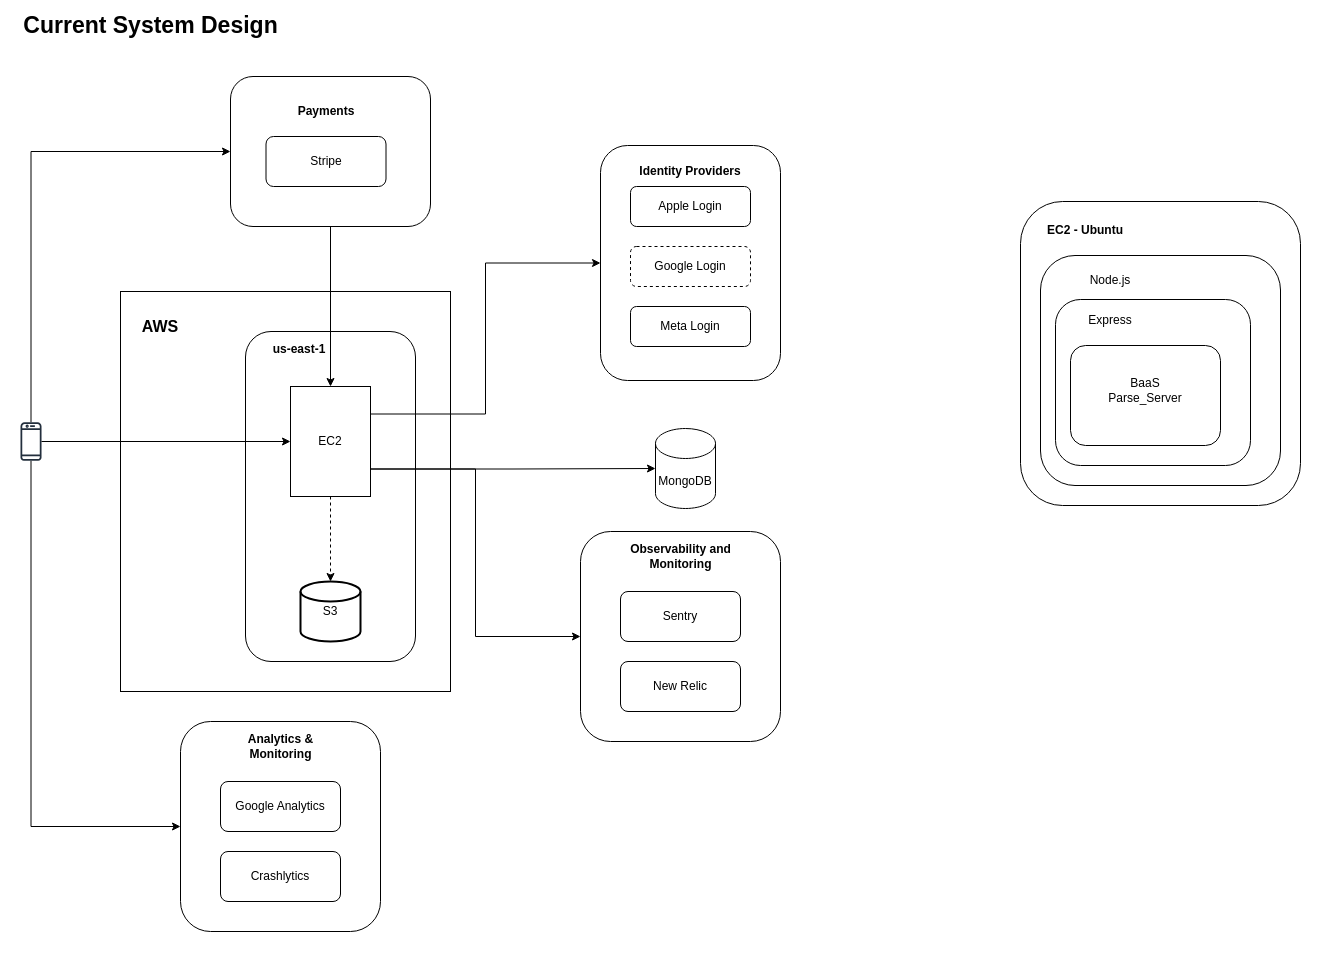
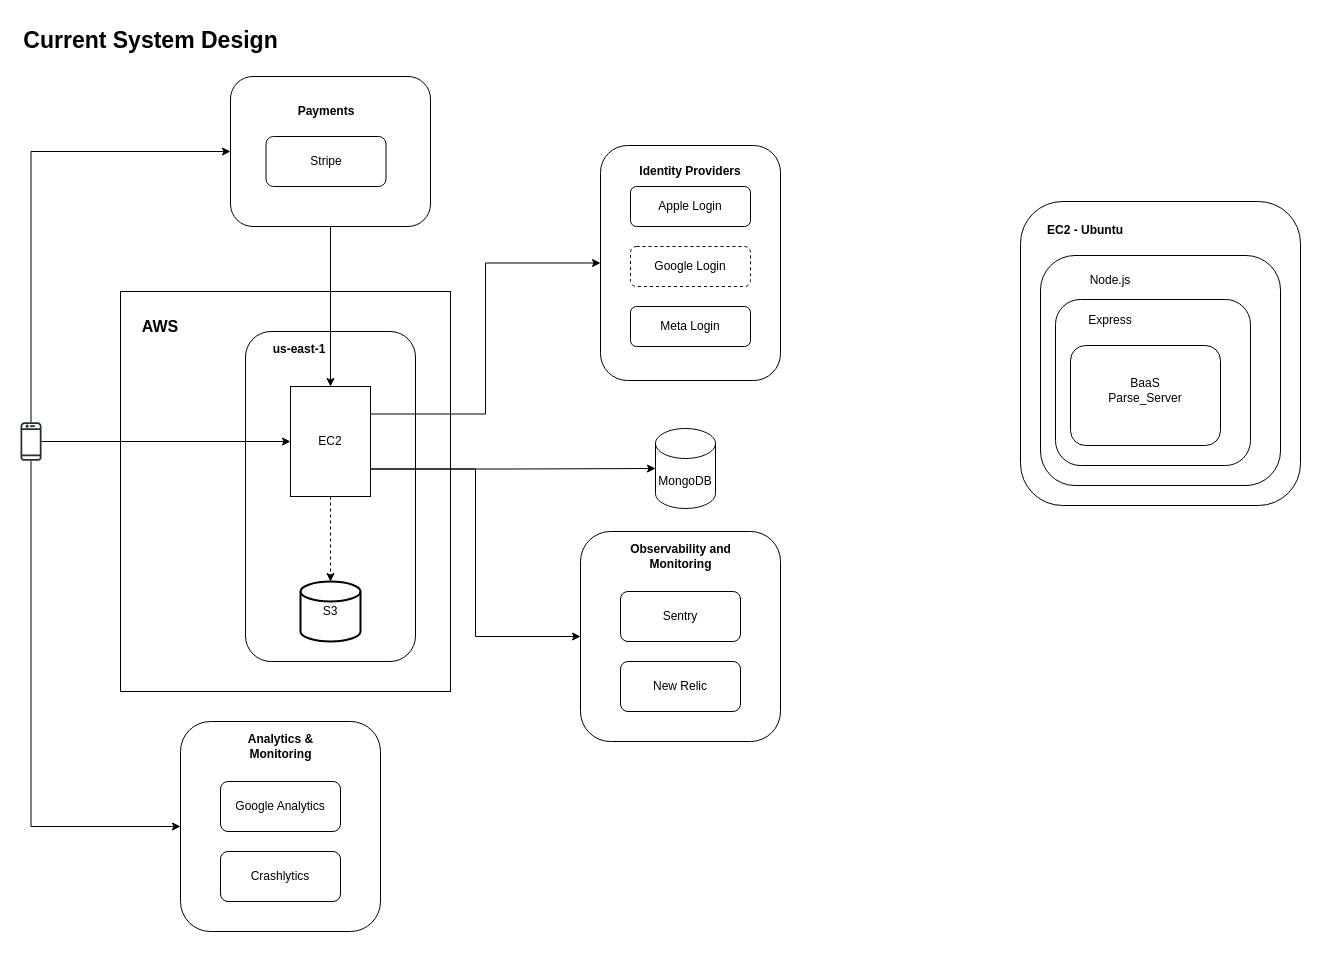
node "Current System Design": moved (151, 26) -> (151, 41)
